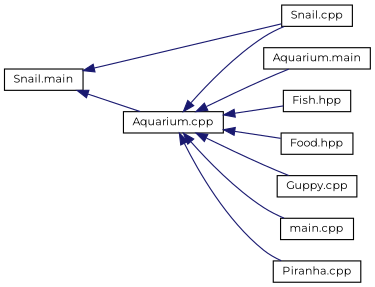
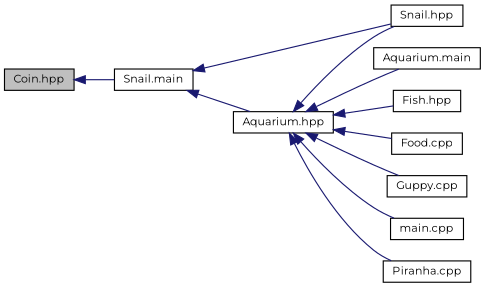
node "Snail.cpp": label "Snail.cpp" -> "Snail.hpp"
node "Coin.hpp": added
node "Aquarium.cpp": label "Aquarium.cpp" -> "Aquarium.hpp"
node "Food.hpp": label "Food.hpp" -> "Food.cpp"
